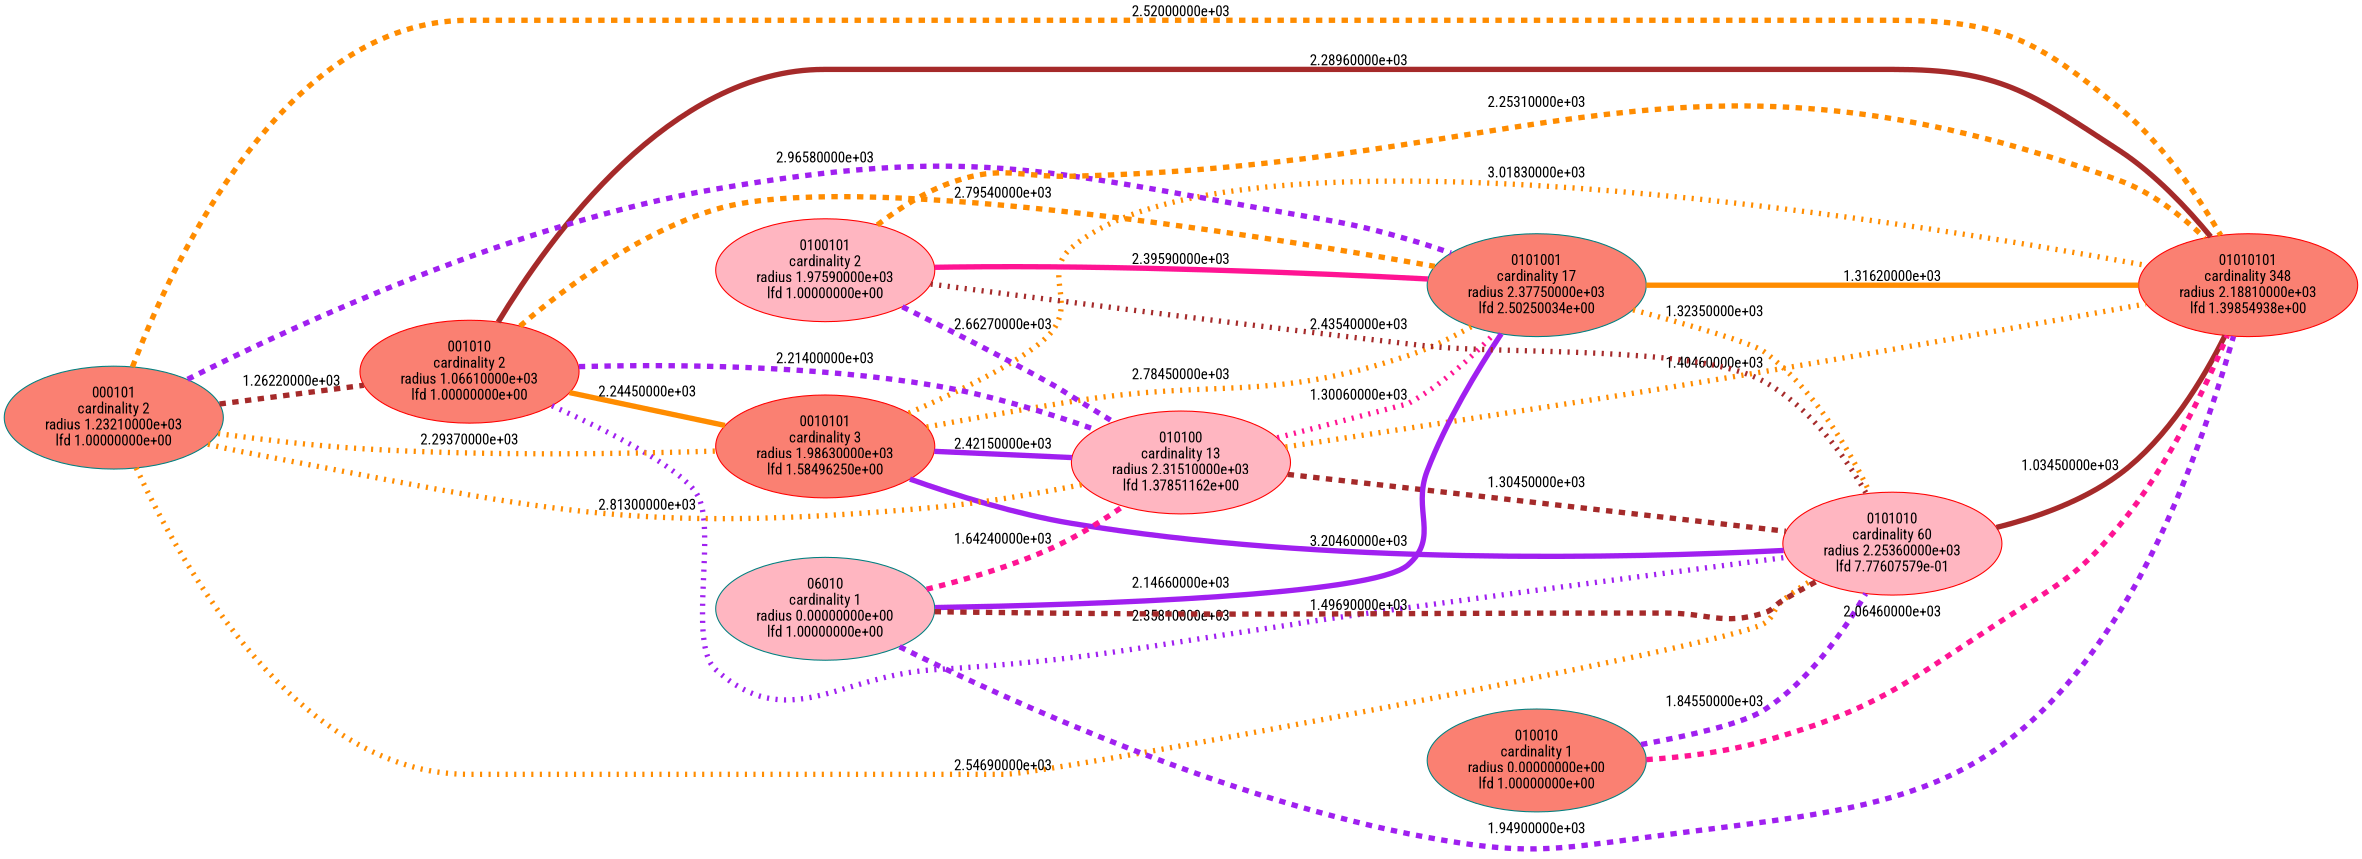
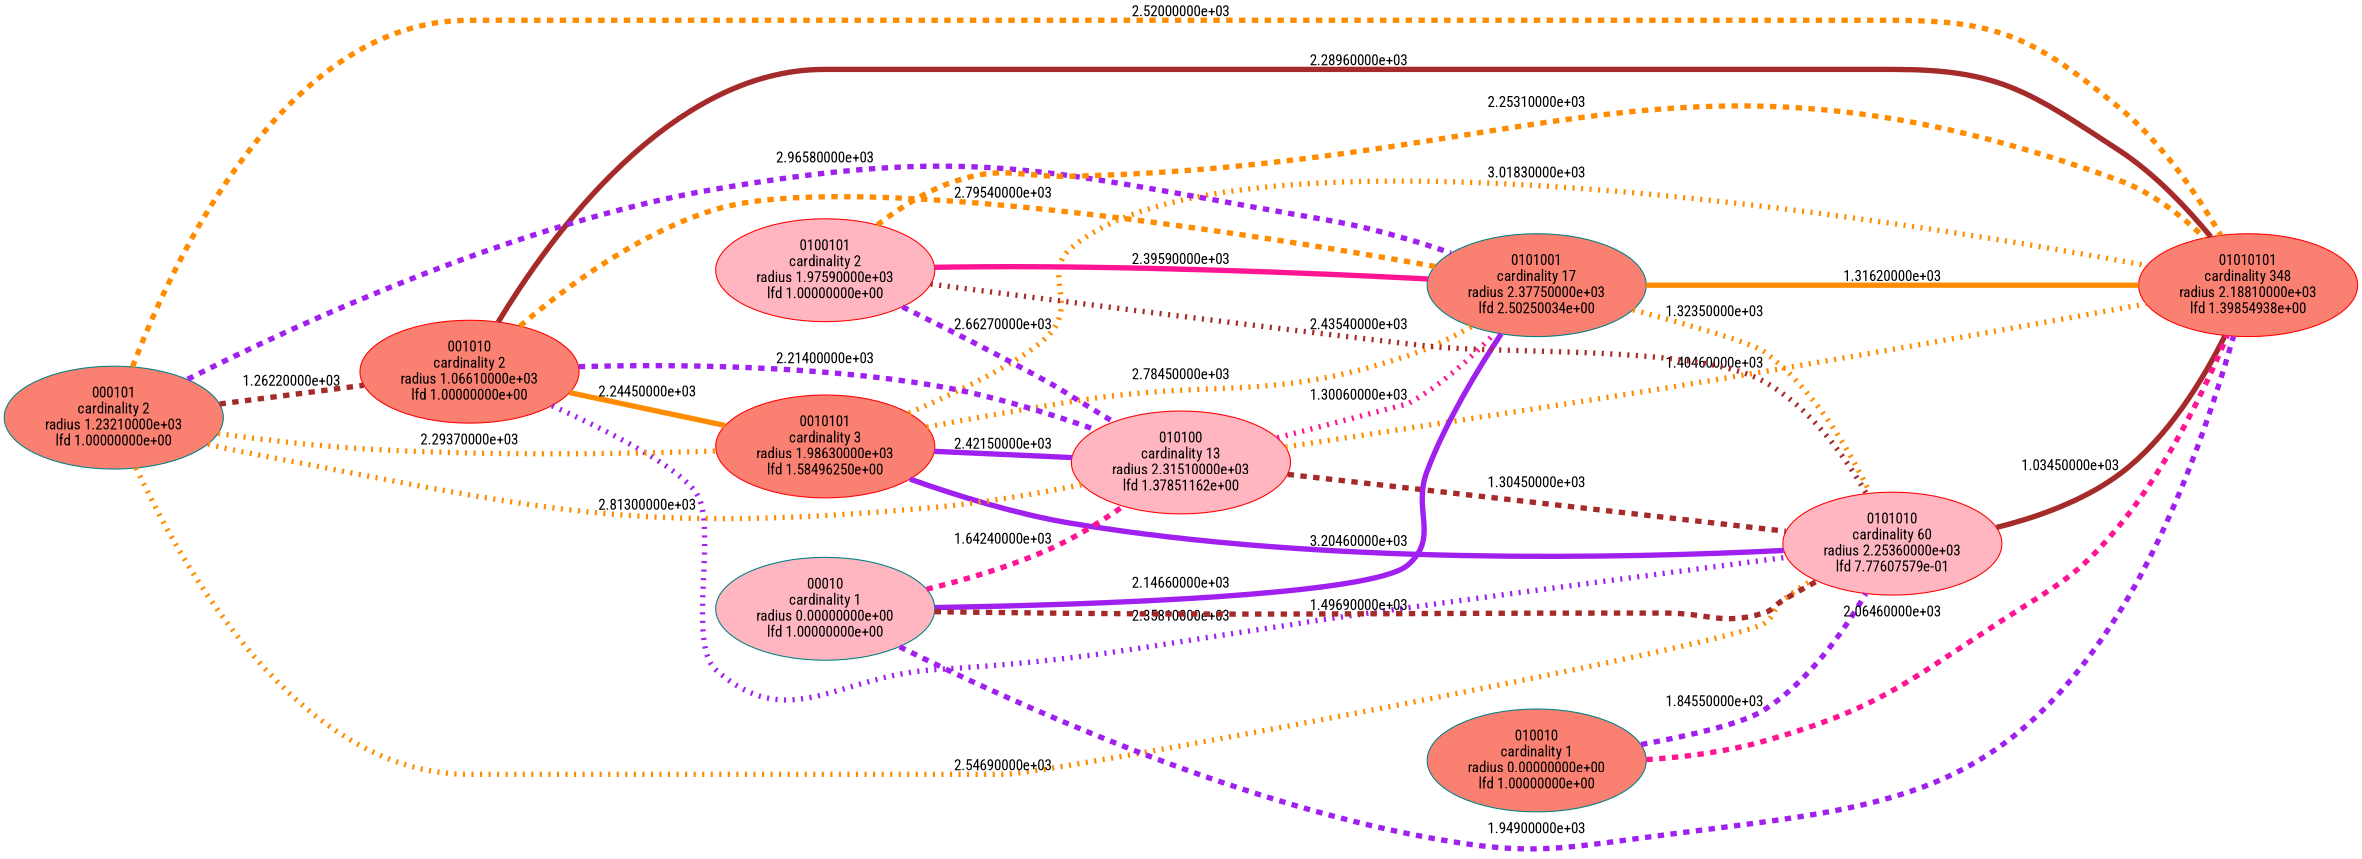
node "06010 cardinality 1 radius 0.00000000e+00 lfd 1.00000000e+00": label "06010 cardinality 1 radius 0.00000000e+00 lfd 1.00000000e+00" -> "00010 cardinality 1 radius 0.00000000e+00 lfd 1.00000000e+00"
